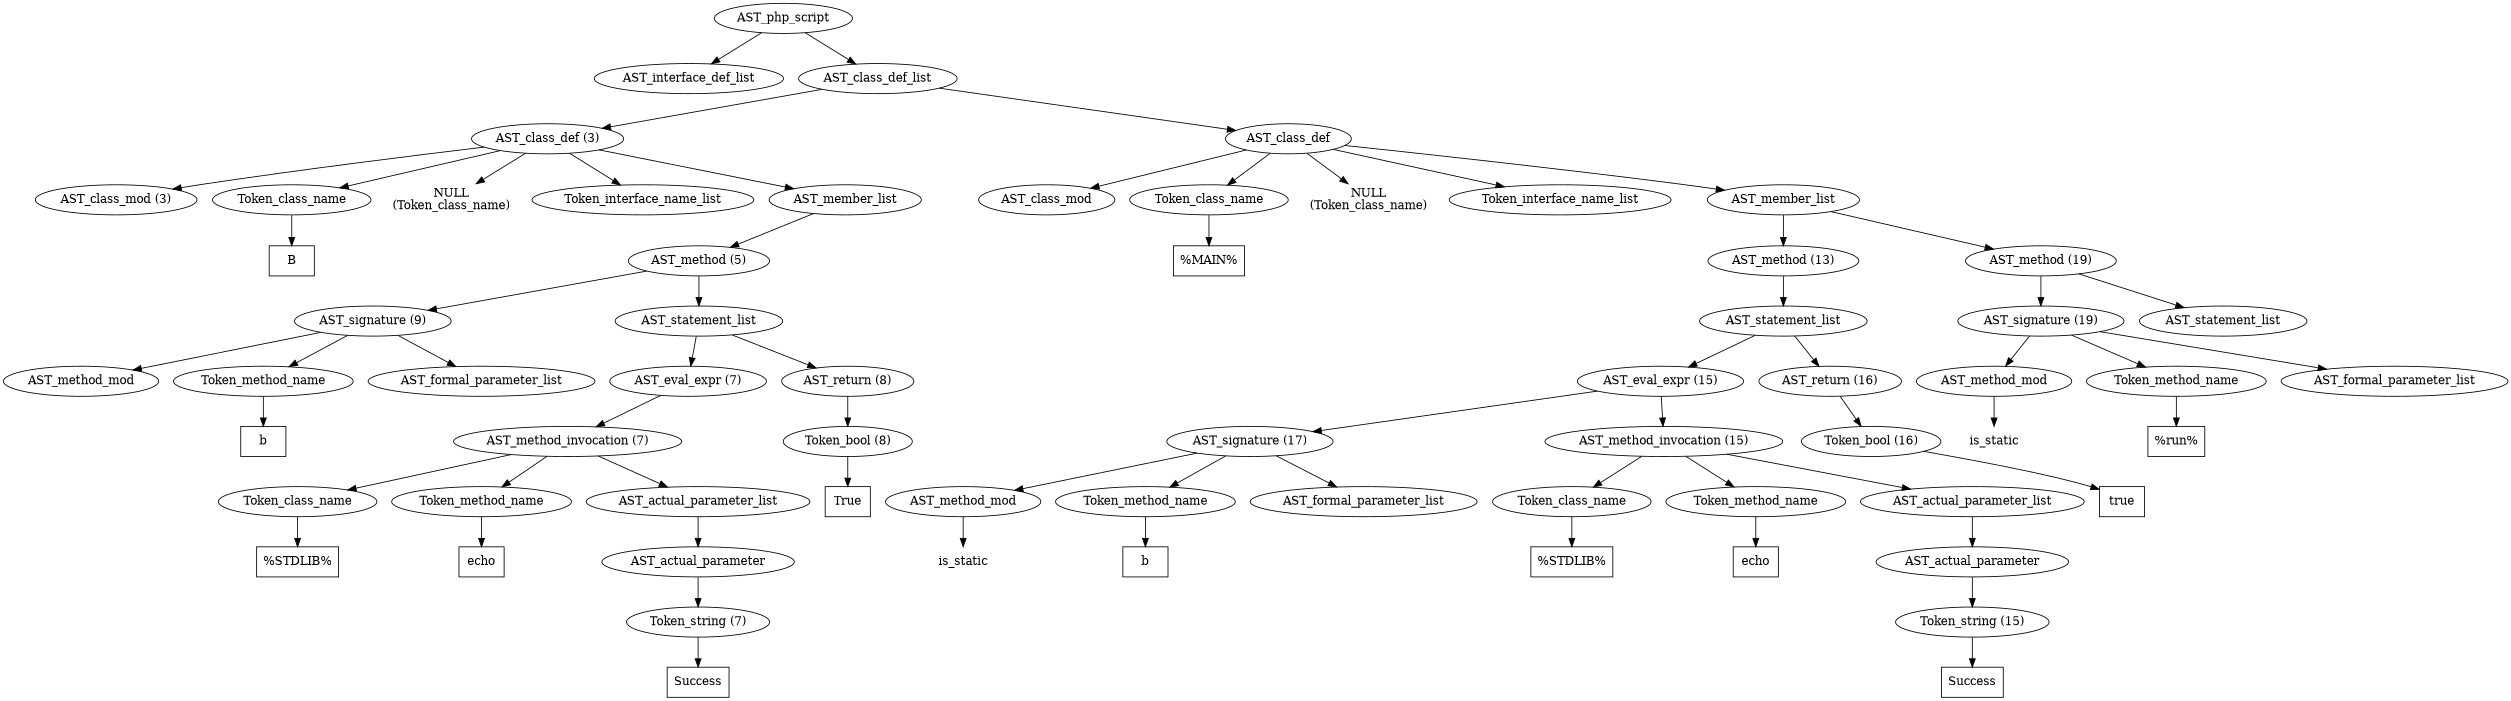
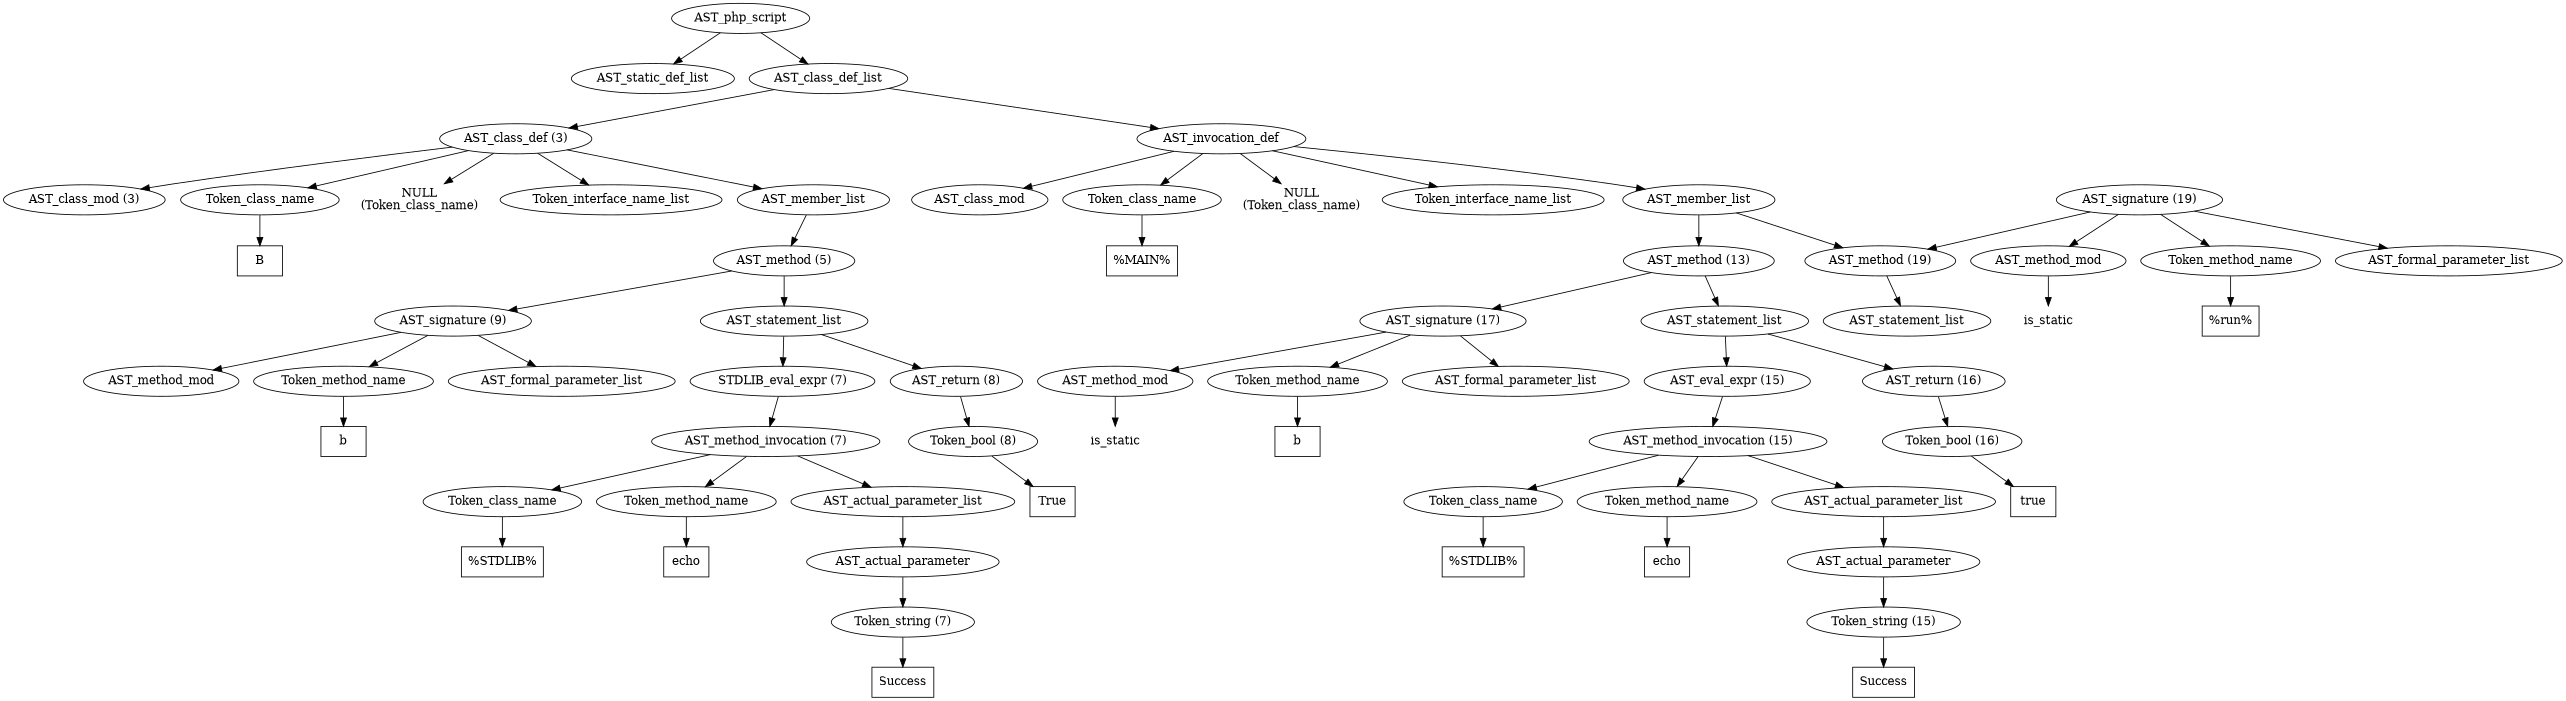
node "AST_interface_def_list": label "AST_interface_def_list" -> "AST_static_def_list"
node "AST_class_def": label "AST_class_def" -> "AST_invocation_def"
edge "AST_method (19)" -> "AST_signature (19)": reversed
node "AST_eval_expr (7)": label "AST_eval_expr (7)" -> "STDLIB_eval_expr (7)"
edge "AST_eval_expr (15)" -> "AST_signature (17)": now "AST_method (13)" -> "AST_signature (17)"
